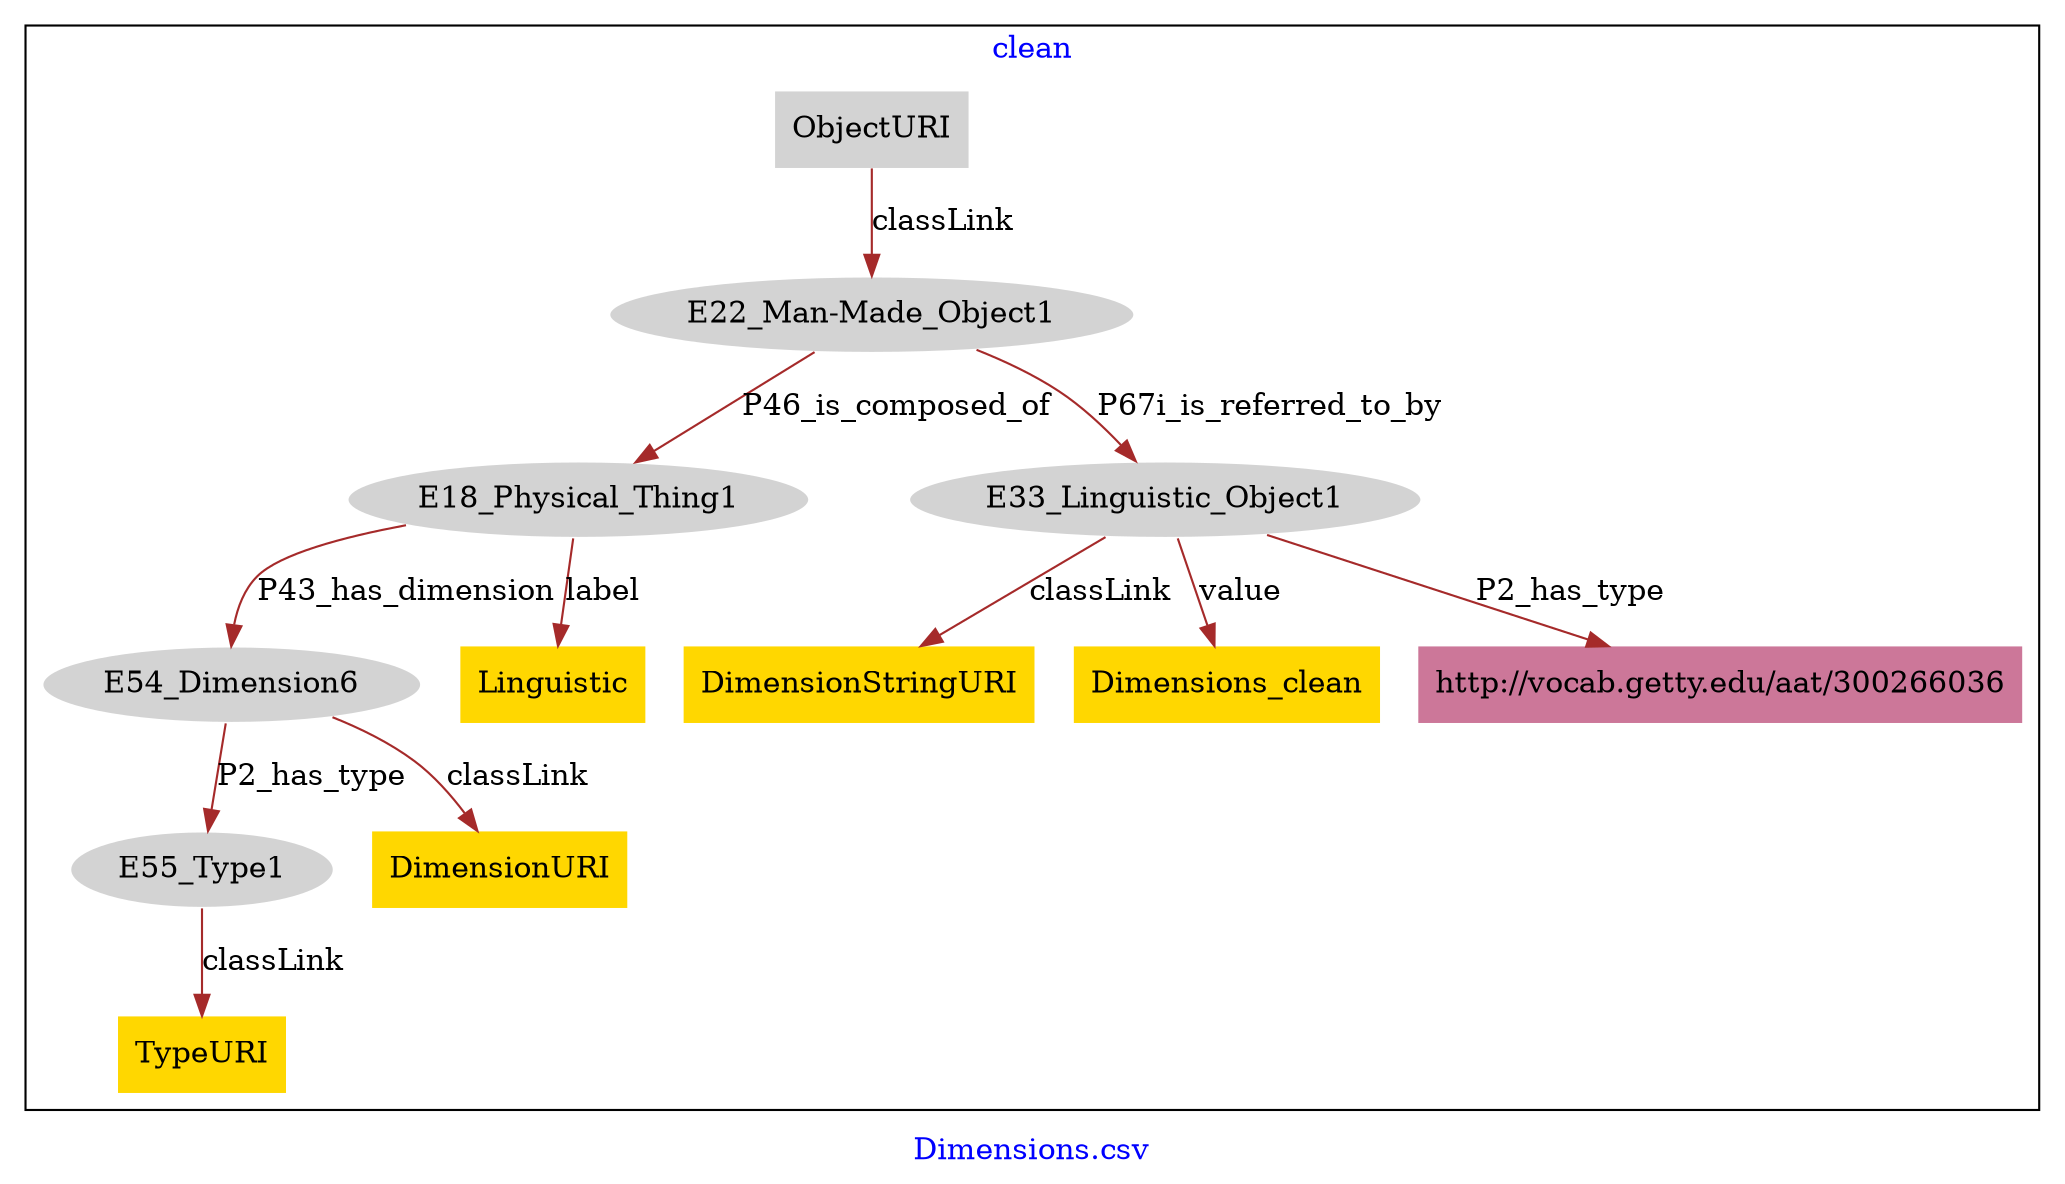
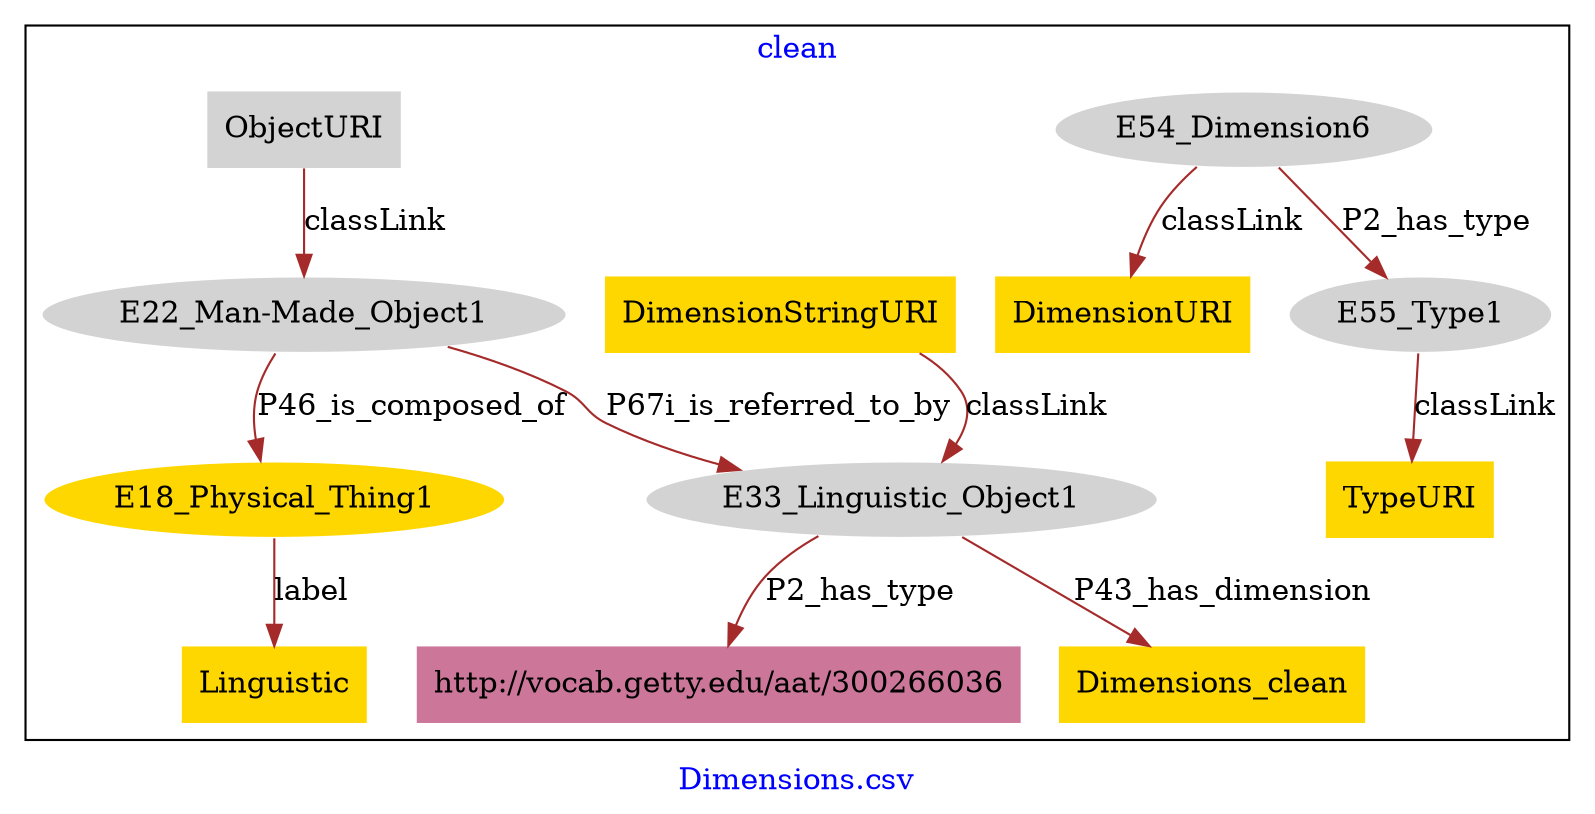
node "E18_Physical_Thing1": fillcolor lightgray -> gold
edge "E18_Physical_Thing1" -> "E54_Dimension6": removed, label "P43_has_dimension"
edge "E33_Linguistic_Object1" -> "DimensionStringURI": reversed
edge "E33_Linguistic_Object1" -> "Dimensions_clean": label "value" -> "P43_has_dimension"
